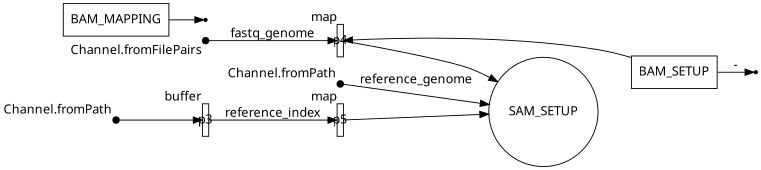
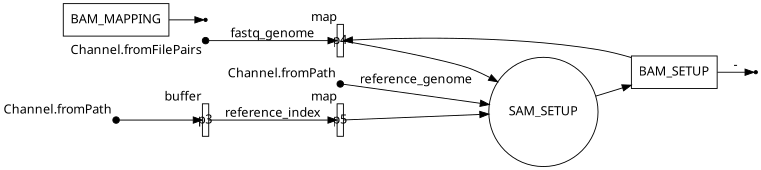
edge "SAM_SETUP" -> "BAM_SETUP": added
